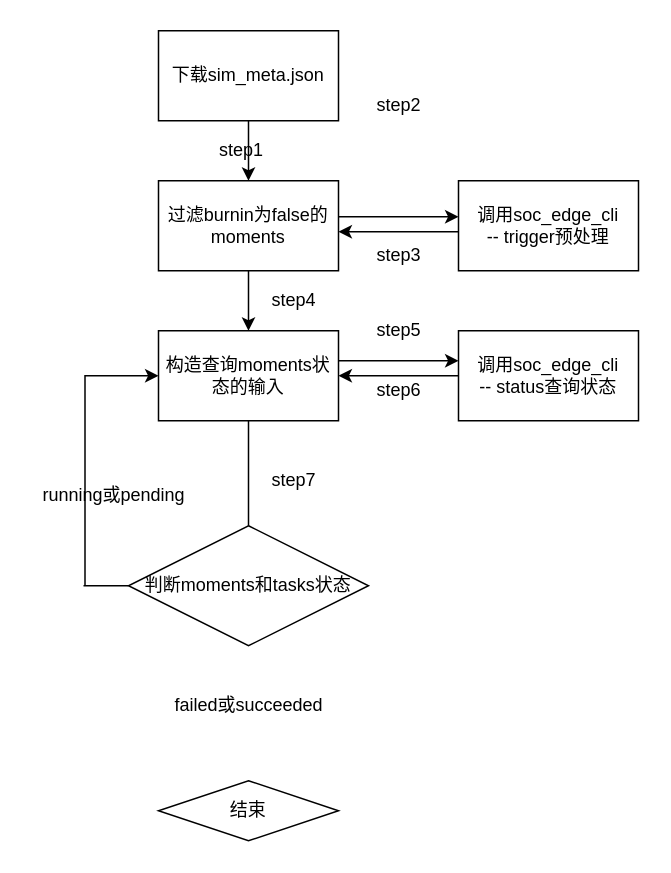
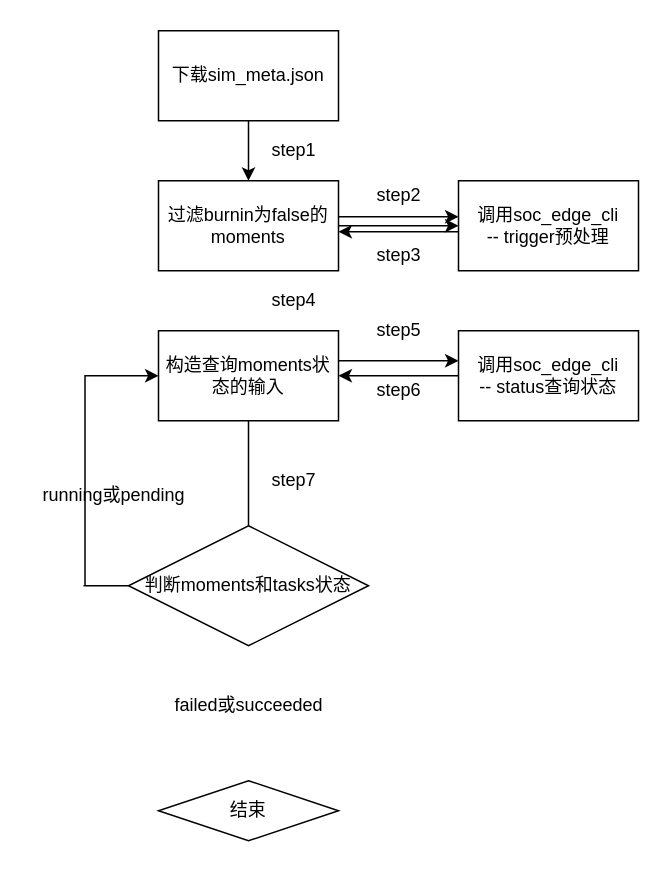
node "step2": moved (398, 106) -> (398, 196)
node "step1": moved (241, 151) -> (293, 151)
edge "过滤burnin为false的moments" -> "构造查询moments状态的输入": now "过滤burnin为false的moments" -> "调用soc_edge_cli -- trigger预处理"
